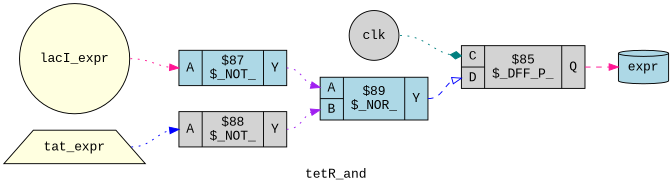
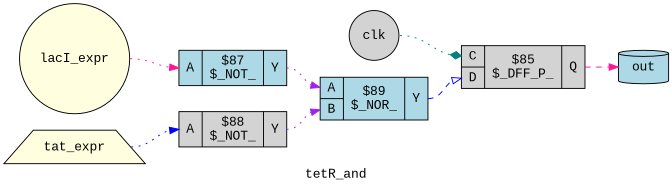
node "expr": label "expr" -> "out"
